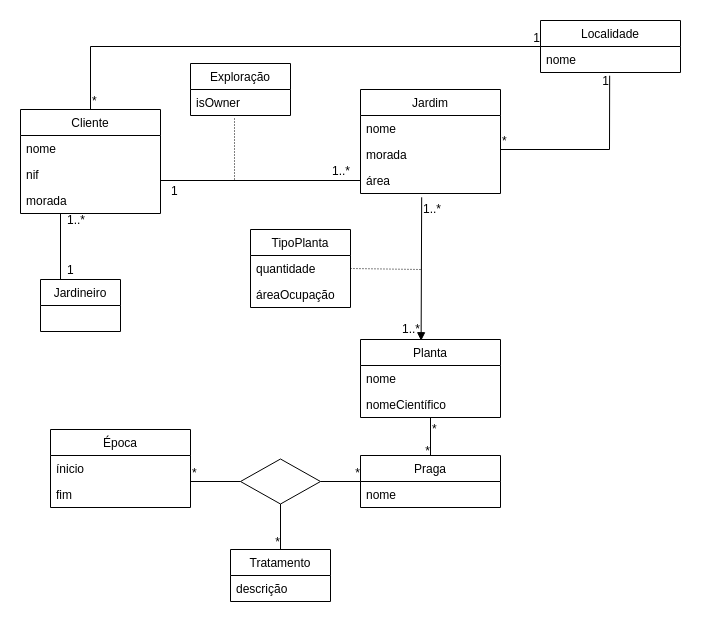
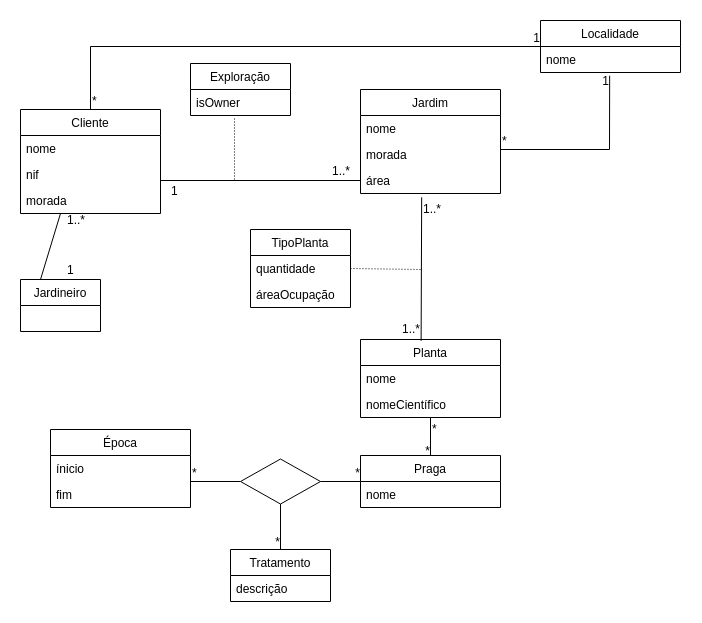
node "Jardineiro": moved (81, 306) -> (61, 306)
edge "área" -> "Planta": arrowhead block -> none
